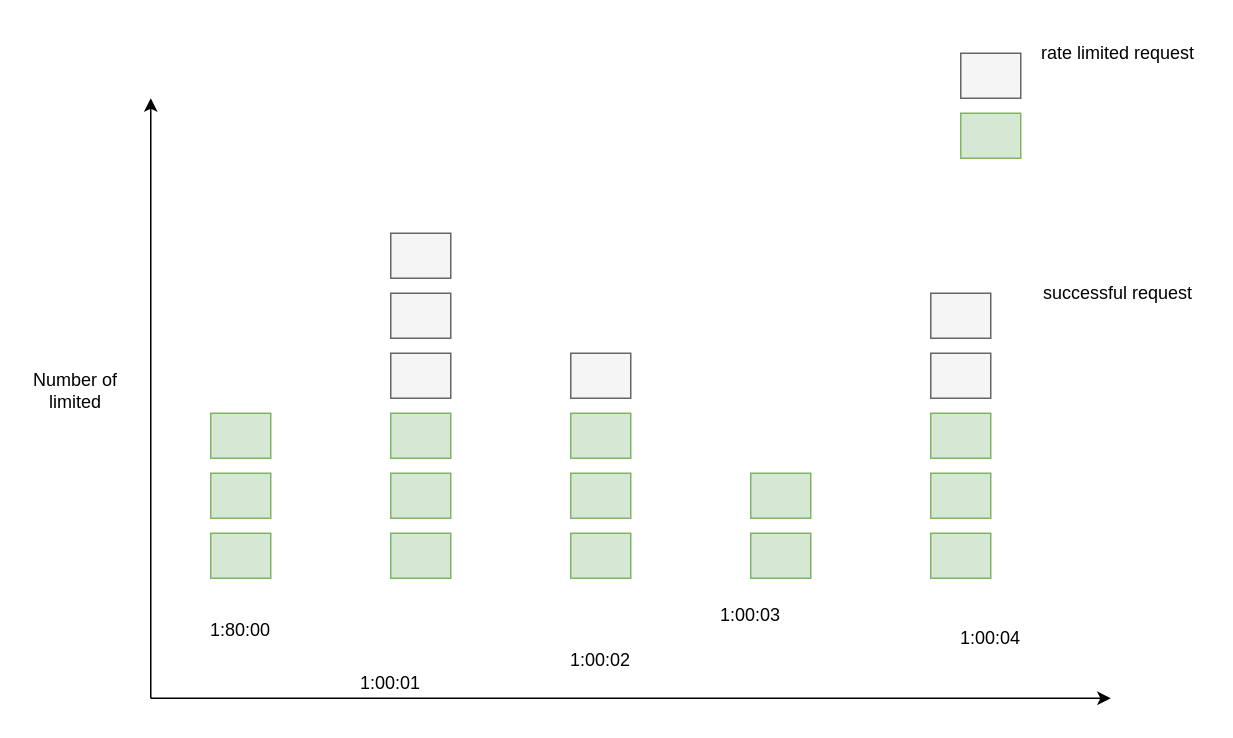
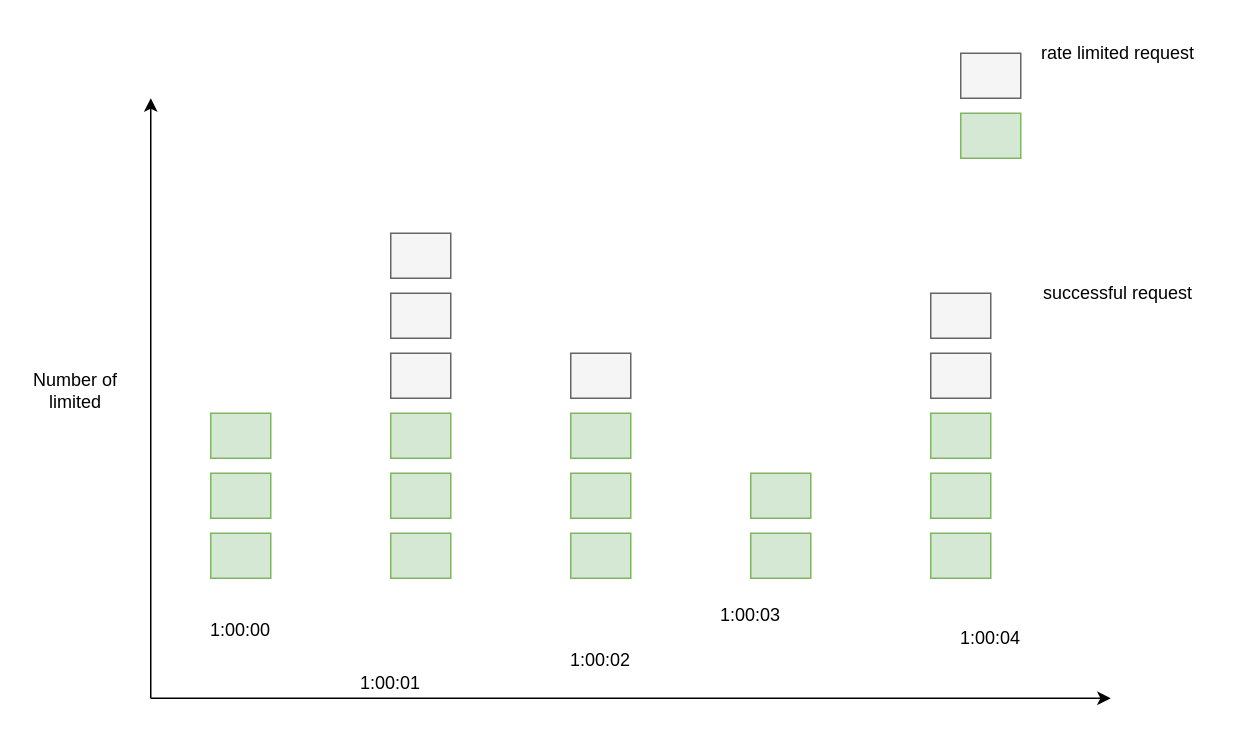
node "1:80:00": label "1:80:00" -> "1:00:00"
